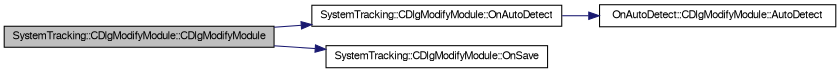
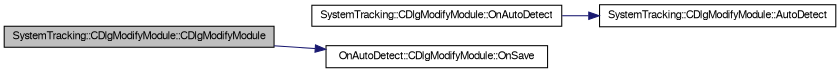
node "OnAutoDetect::CDlgModifyModule::AutoDetect": label "OnAutoDetect::CDlgModifyModule::AutoDetect" -> "SystemTracking::CDlgModifyModule::AutoDetect"
edge "SystemTracking::CDlgModifyModule::CDlgModifyModule" -> "SystemTracking::CDlgModifyModule::OnAutoDetect": removed
node "SystemTracking::CDlgModifyModule::OnSave": label "SystemTracking::CDlgModifyModule::OnSave" -> "OnAutoDetect::CDlgModifyModule::OnSave"
